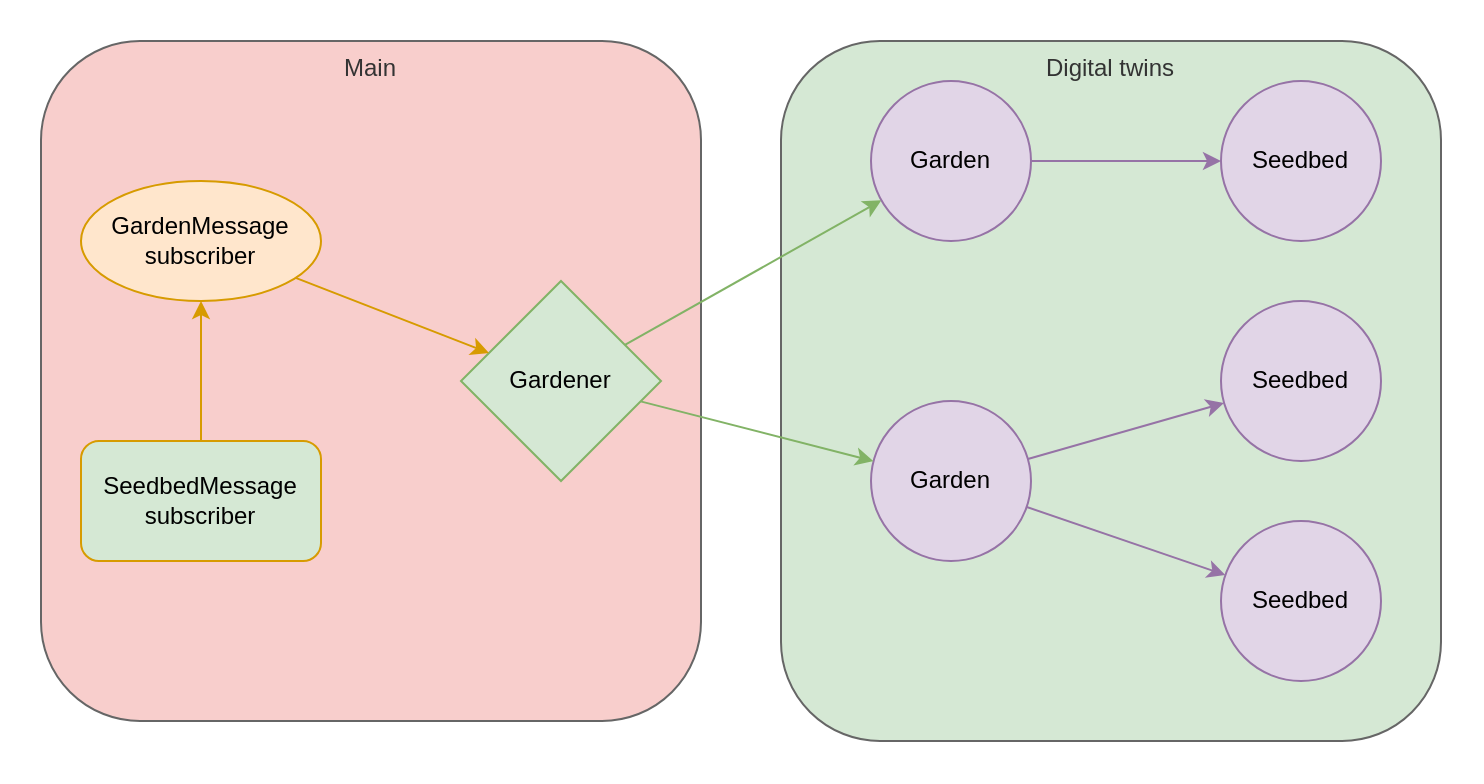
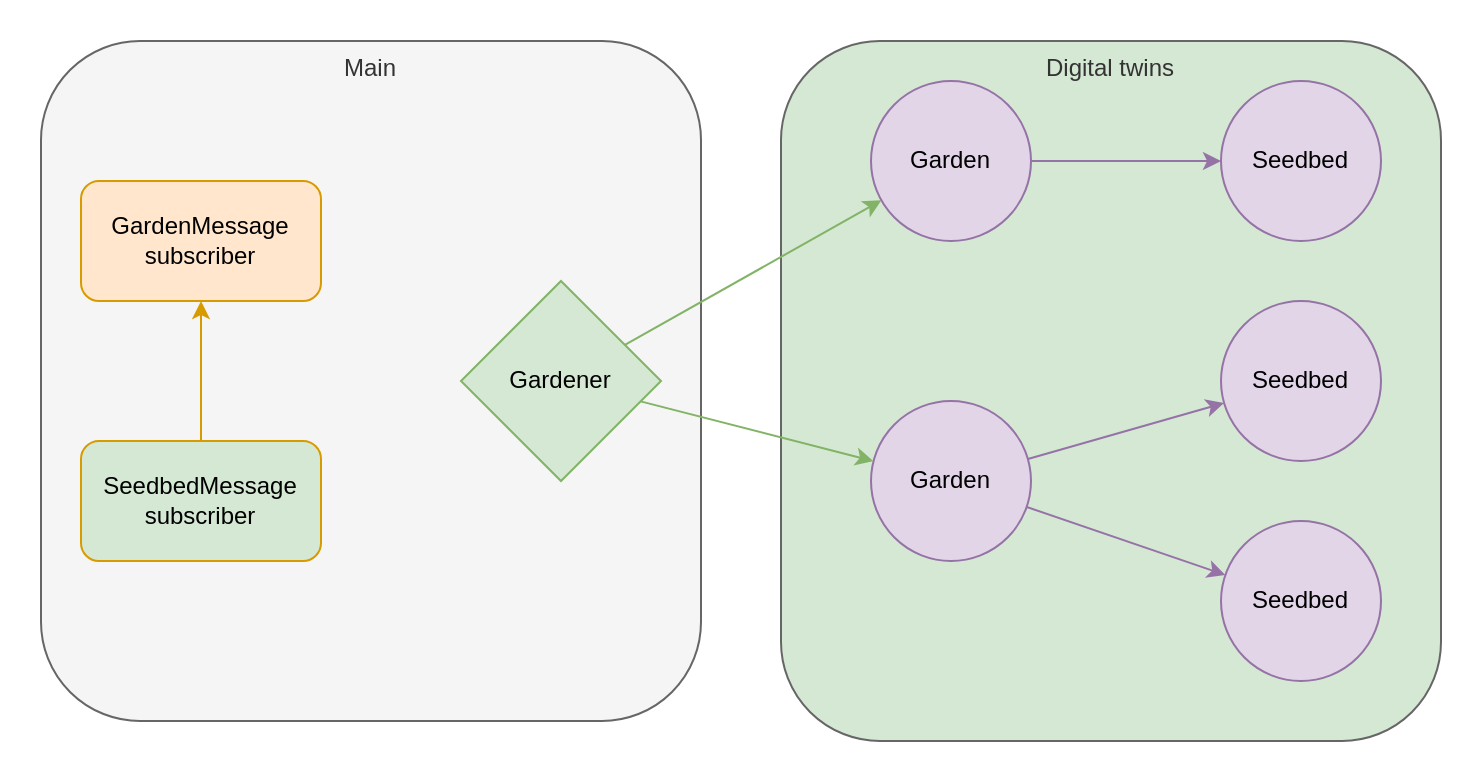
node "GardenMessage subscriber": shape ellipse -> rounded rectangle
edge "GardenMessage subscriber" -> "Gardener": removed
node "Main": fillcolor #f8cecc -> #f5f5f5
